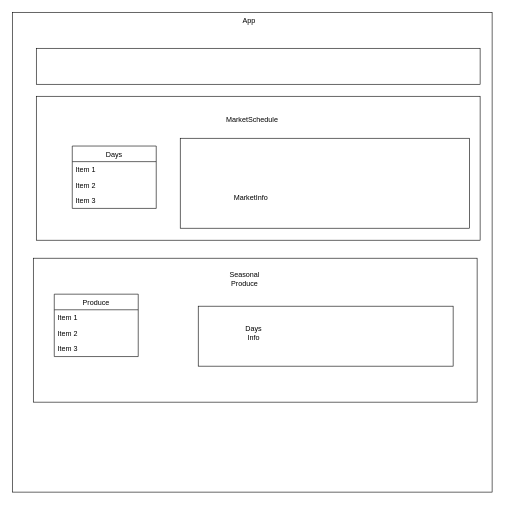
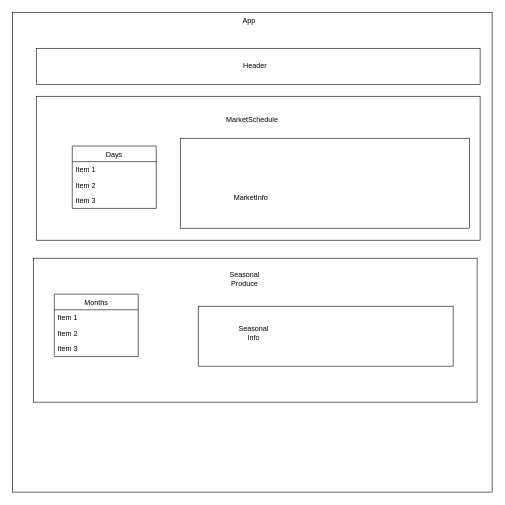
node "Header": added
node "Produce": label "Produce" -> "Months"
node "Days Info": label "Days Info" -> "Seasonal Info"
